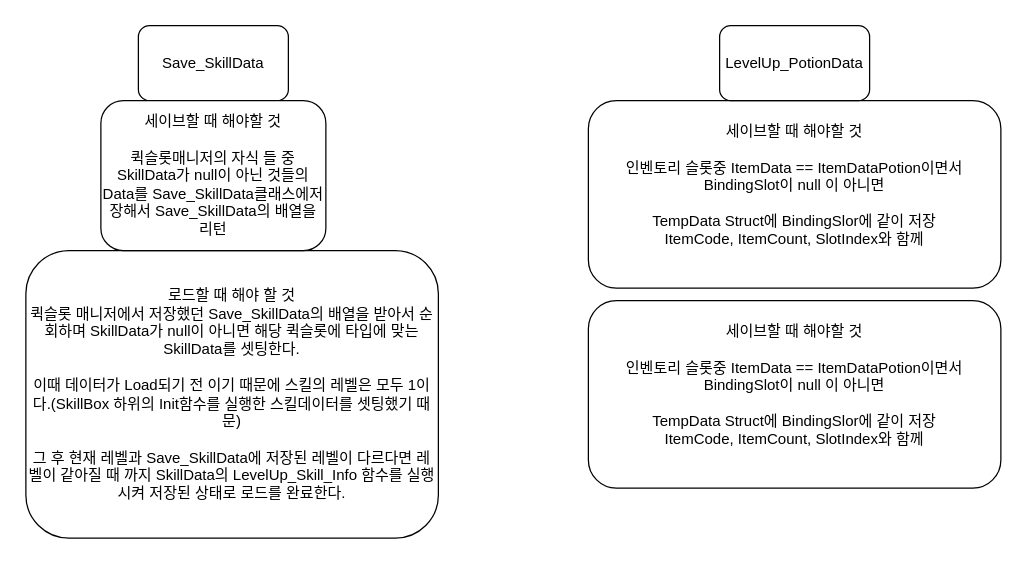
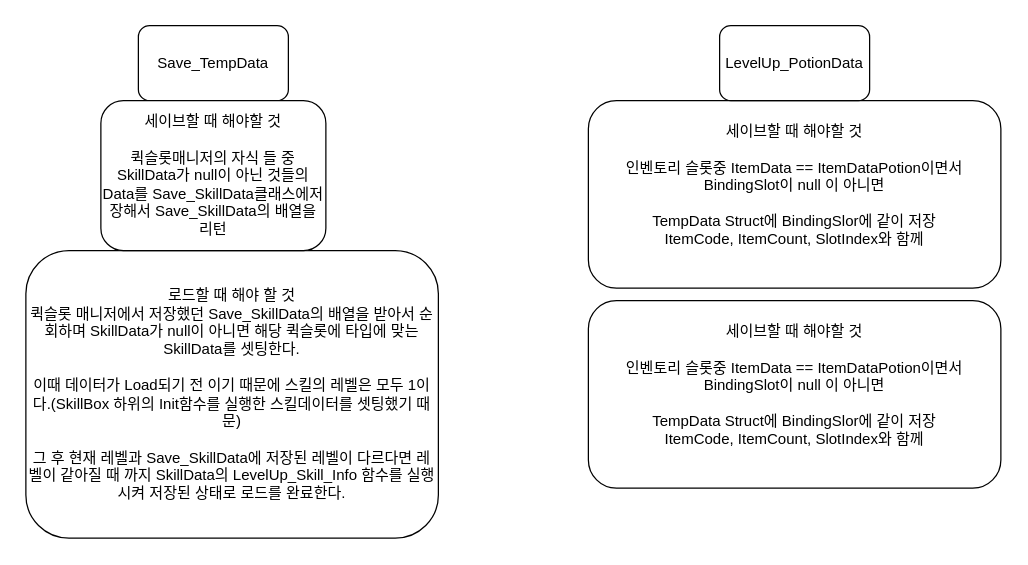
node "Save_SkillData": label "Save_SkillData" -> "Save_TempData"
